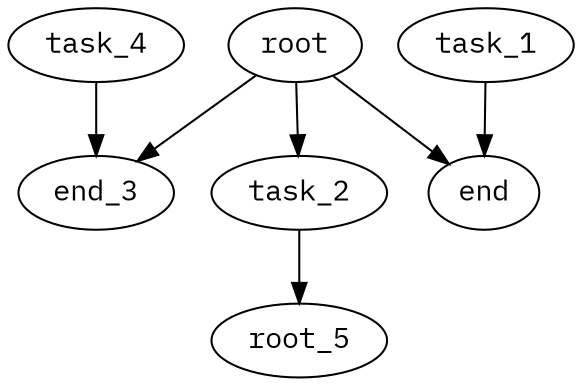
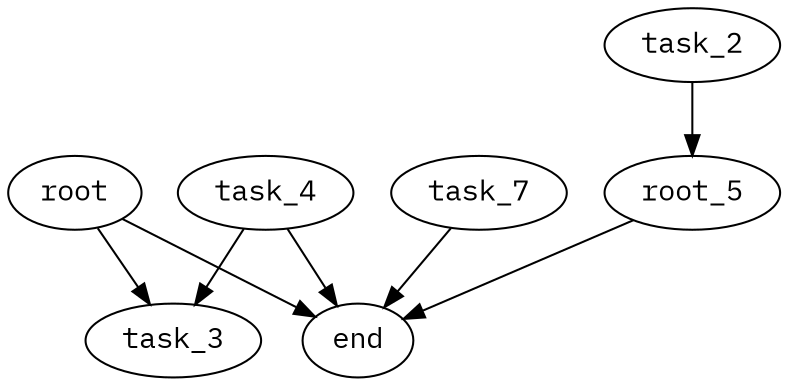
node "task_1": label "task_1" -> "task_7"
edge "root" -> "task_2": removed
node "end_3": label "end_3" -> "task_3"
edge "task_4" -> "end": added
edge "root_5" -> "end": added
